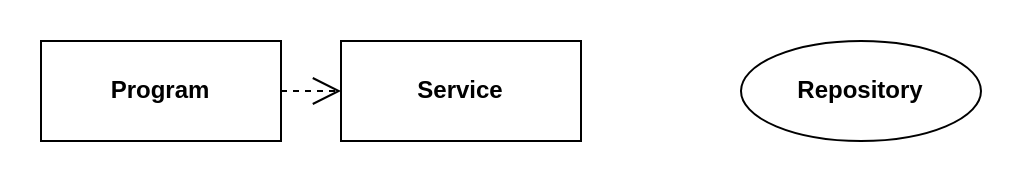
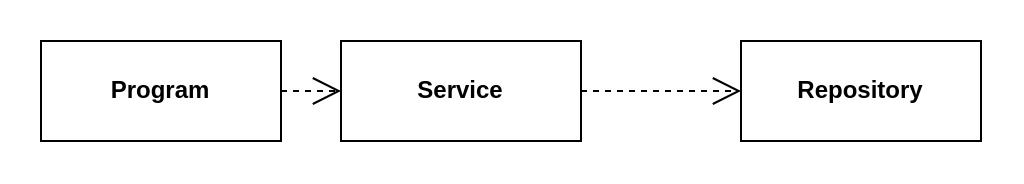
edge "Service" -> "Repository": added
node "Repository": shape ellipse -> rectangle
